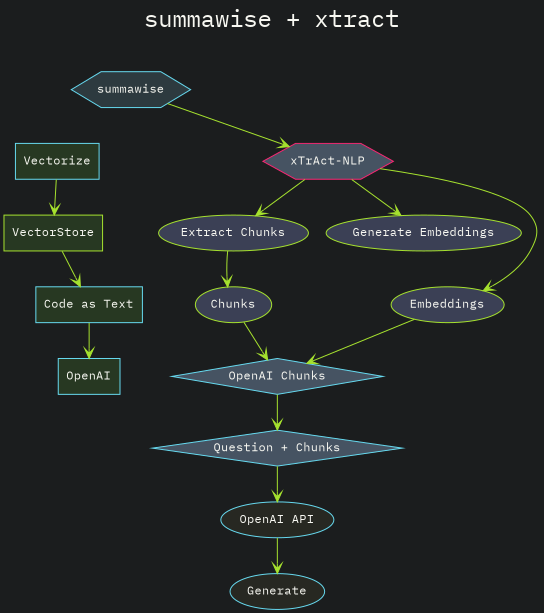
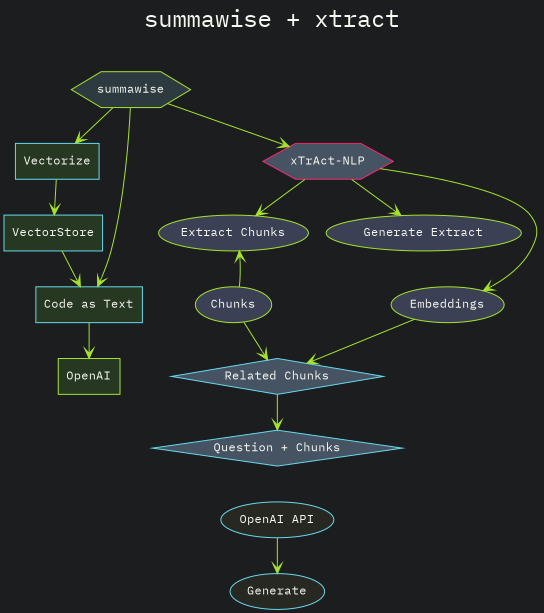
node "summawise": color #66d9ef -> #a6e22e
edge "summawise" -> "Vectorize": added
edge "summawise" -> "Code as Text": added
node "VectorStore": color #a6e22e -> #66d9ef
node "Generate Embeddings": label "Generate Embeddings" -> "Generate Extract"
edge "Extract Chunks" -> "Chunks": reversed
node "OpenAI": color #66d9ef -> #a6e22e
node "OpenAI Chunks": label "OpenAI Chunks" -> "Related Chunks"
edge "Question + Chunks" -> "OpenAI API": removed
